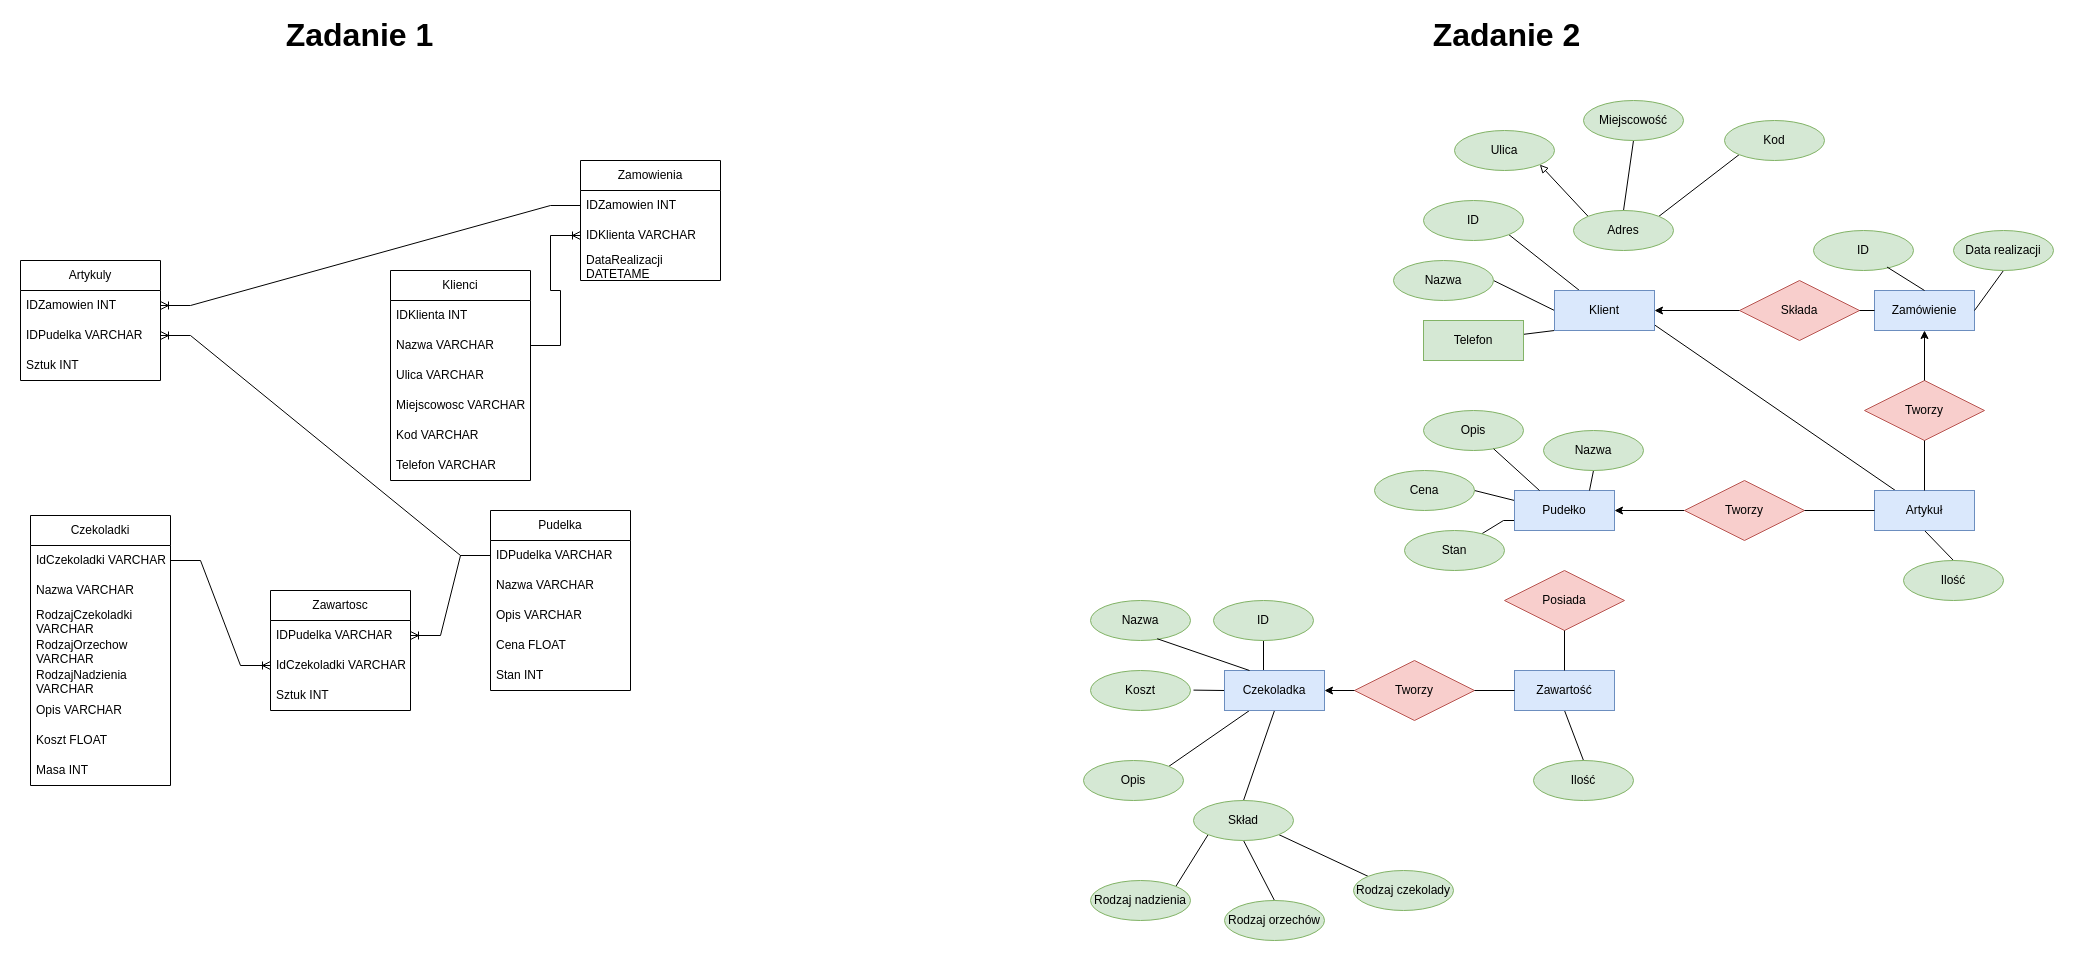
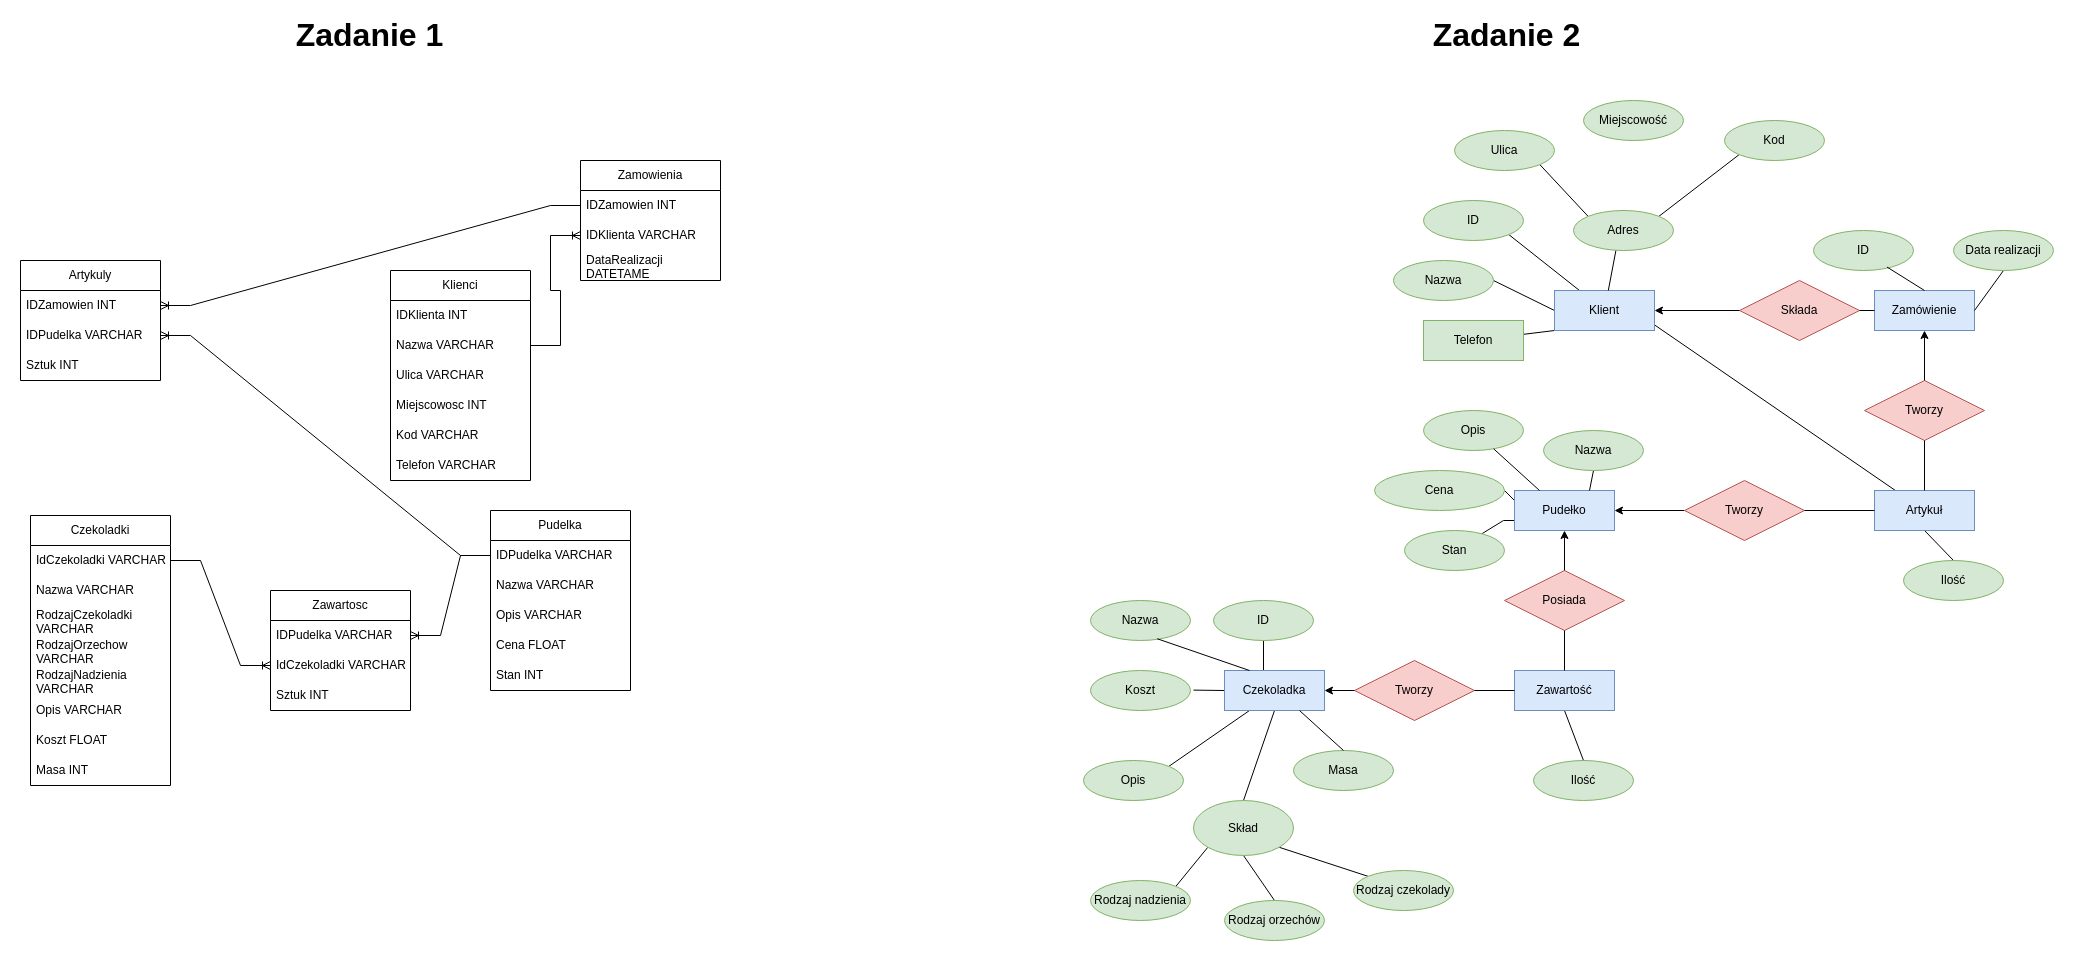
node "Zadanie 1": moved (360, 36) -> (370, 36)
edge "Adres" -> "Ulica": arrowhead block -> none
edge "Miejscowość" -- "Adres": now "Klient" -- "Adres"
node "Miejscowosc VARCHAR": label "Miejscowosc VARCHAR" -> "Miejscowosc INT"
node "Cena": size 100x40 -> 130x40
edge "Posiada" -> "Pudełko": added
edge "Czekoladka" -- "Masa": added
node "Masa": added
node "Skład": size 100x40 -> 100x55
